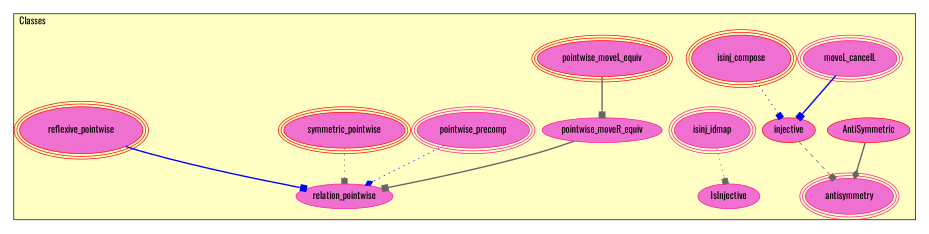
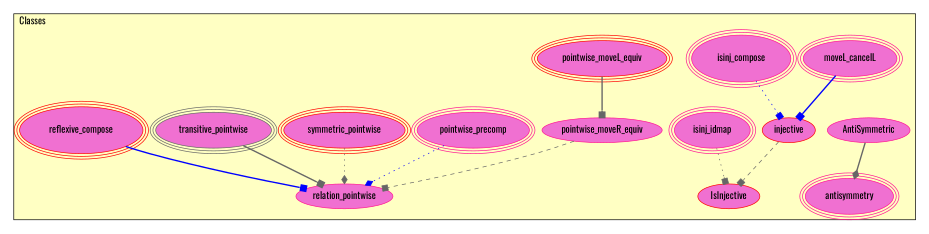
node "isinj_compose": color red -> deeppink
node "reflexive_pointwise": label "reflexive_pointwise" -> "reflexive_compose"
node "transitive_pointwise": added
node "AntiSymmetric": color red -> deeppink
edge "injective" -> "antisymmetry": now "injective" -> "IsInjective"
edge "symmetric_pointwise" -> "relation_pointwise": arrowhead box -> diamond
edge "pointwise_moveR_equiv" -> "relation_pointwise": style bold -> dashed
node "IsInjective": color deeppink -> red
